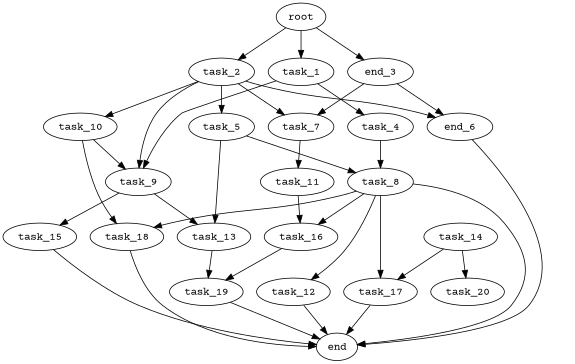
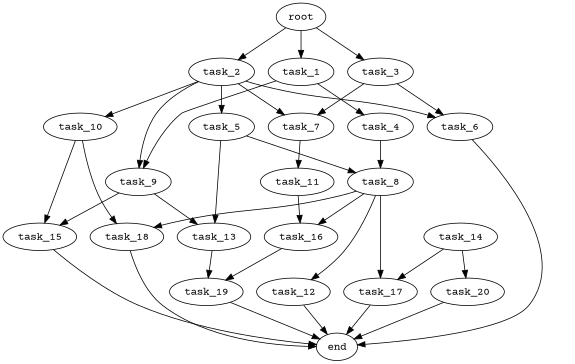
node "end_3": label "end_3" -> "task_3"
node "end_6": label "end_6" -> "task_6"
edge "task_10" -> "task_9": now "task_10" -> "task_15"
edge "task_8" -> "end": now "task_20" -> "end"
